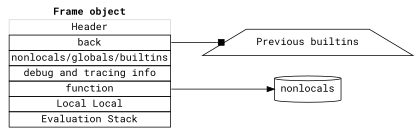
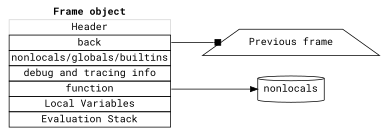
node "Previous builtins": label "Previous builtins" -> "Previous frame"
node "Frame object": text "Local Local" -> "Local Variables"
